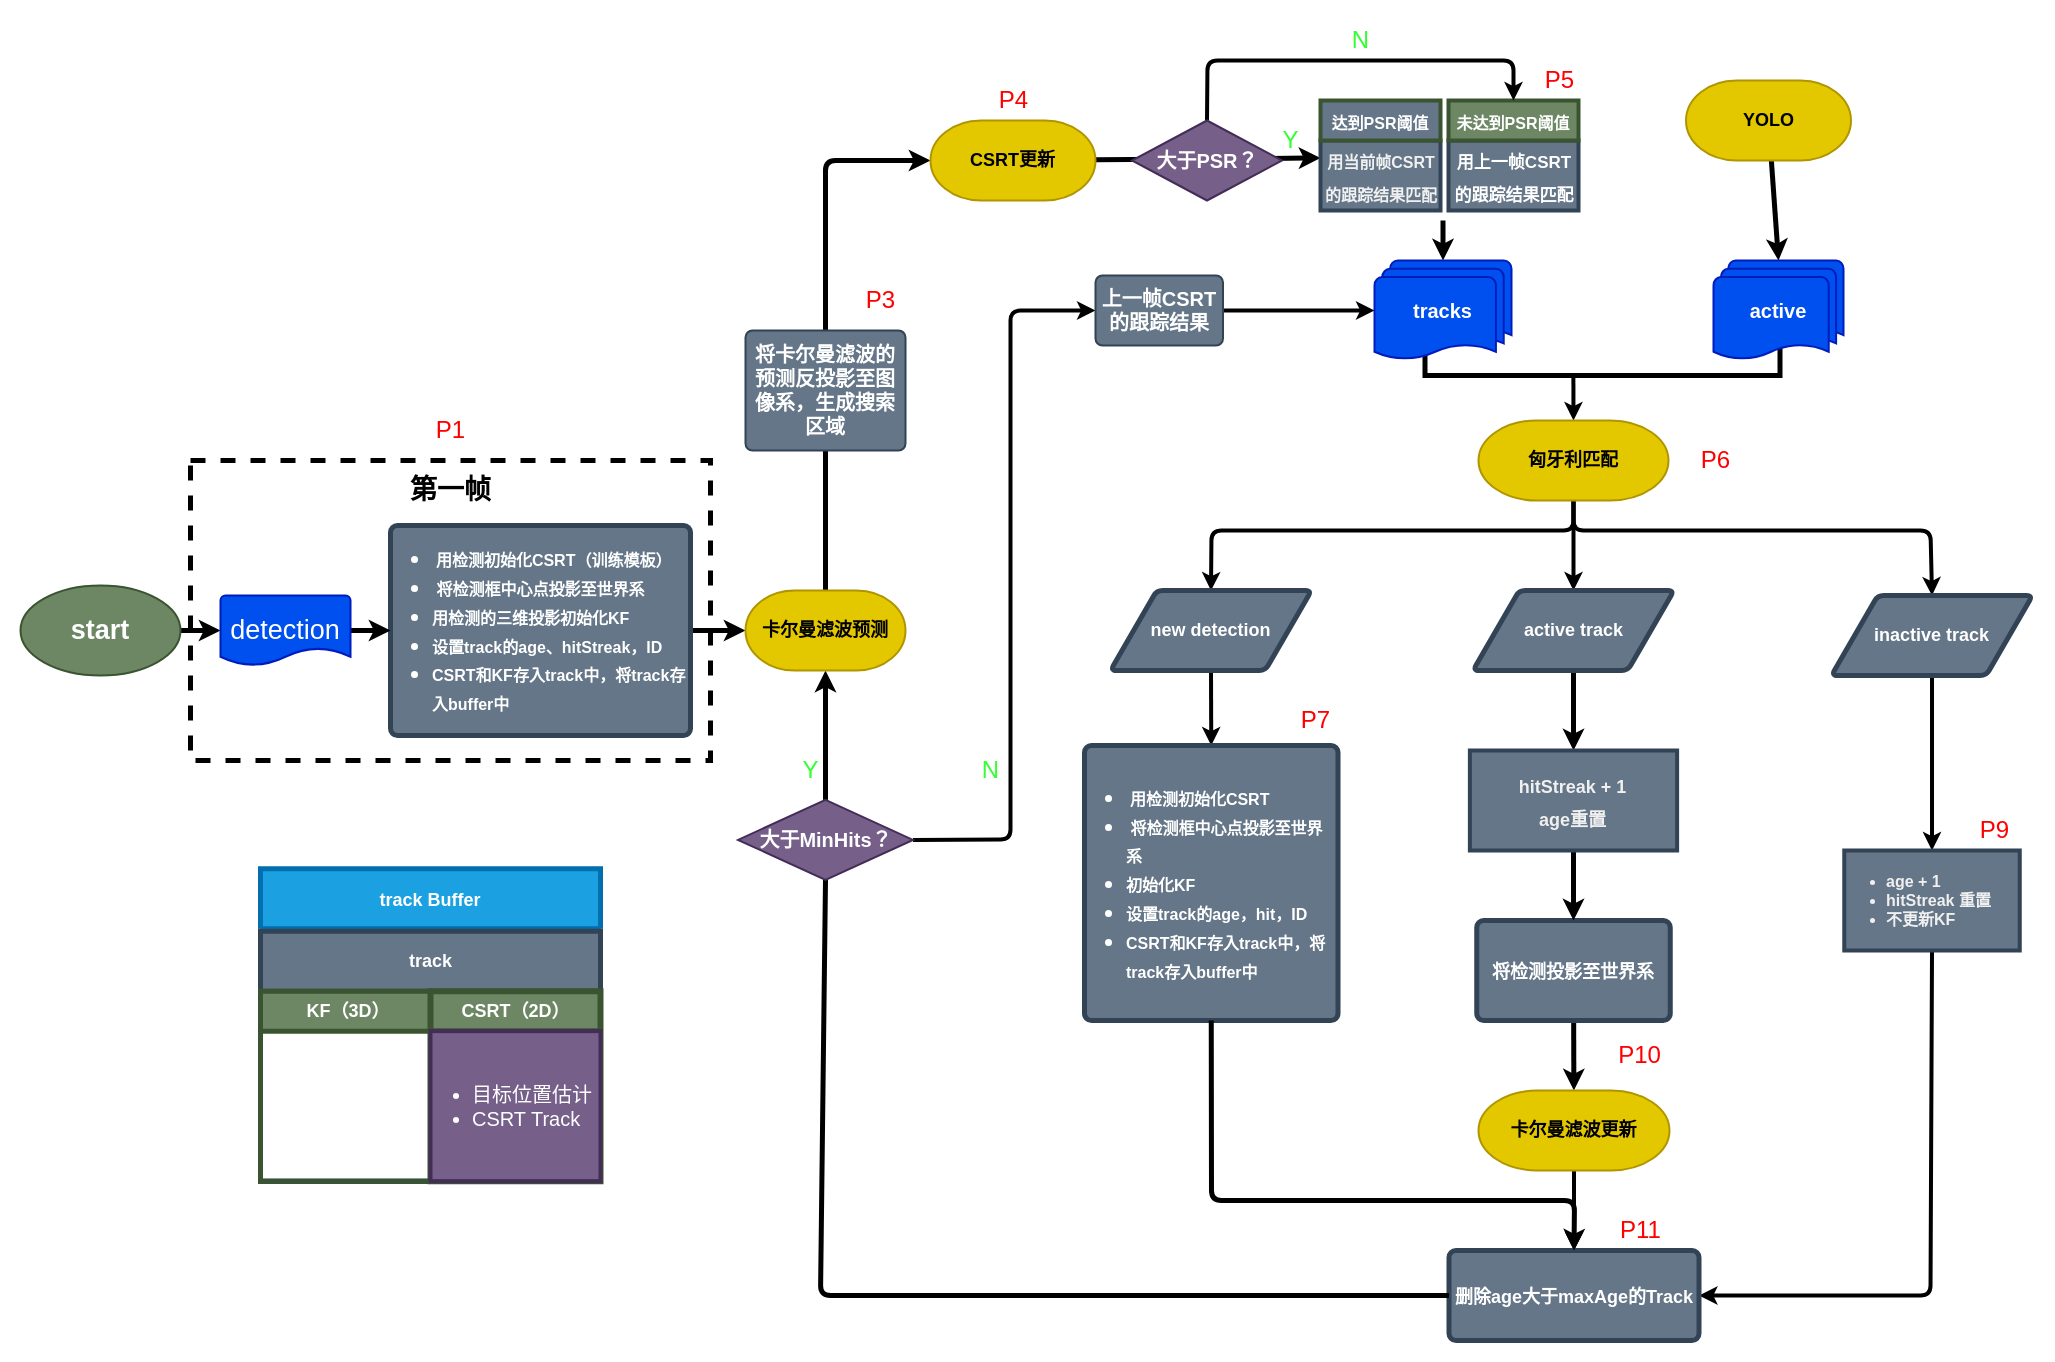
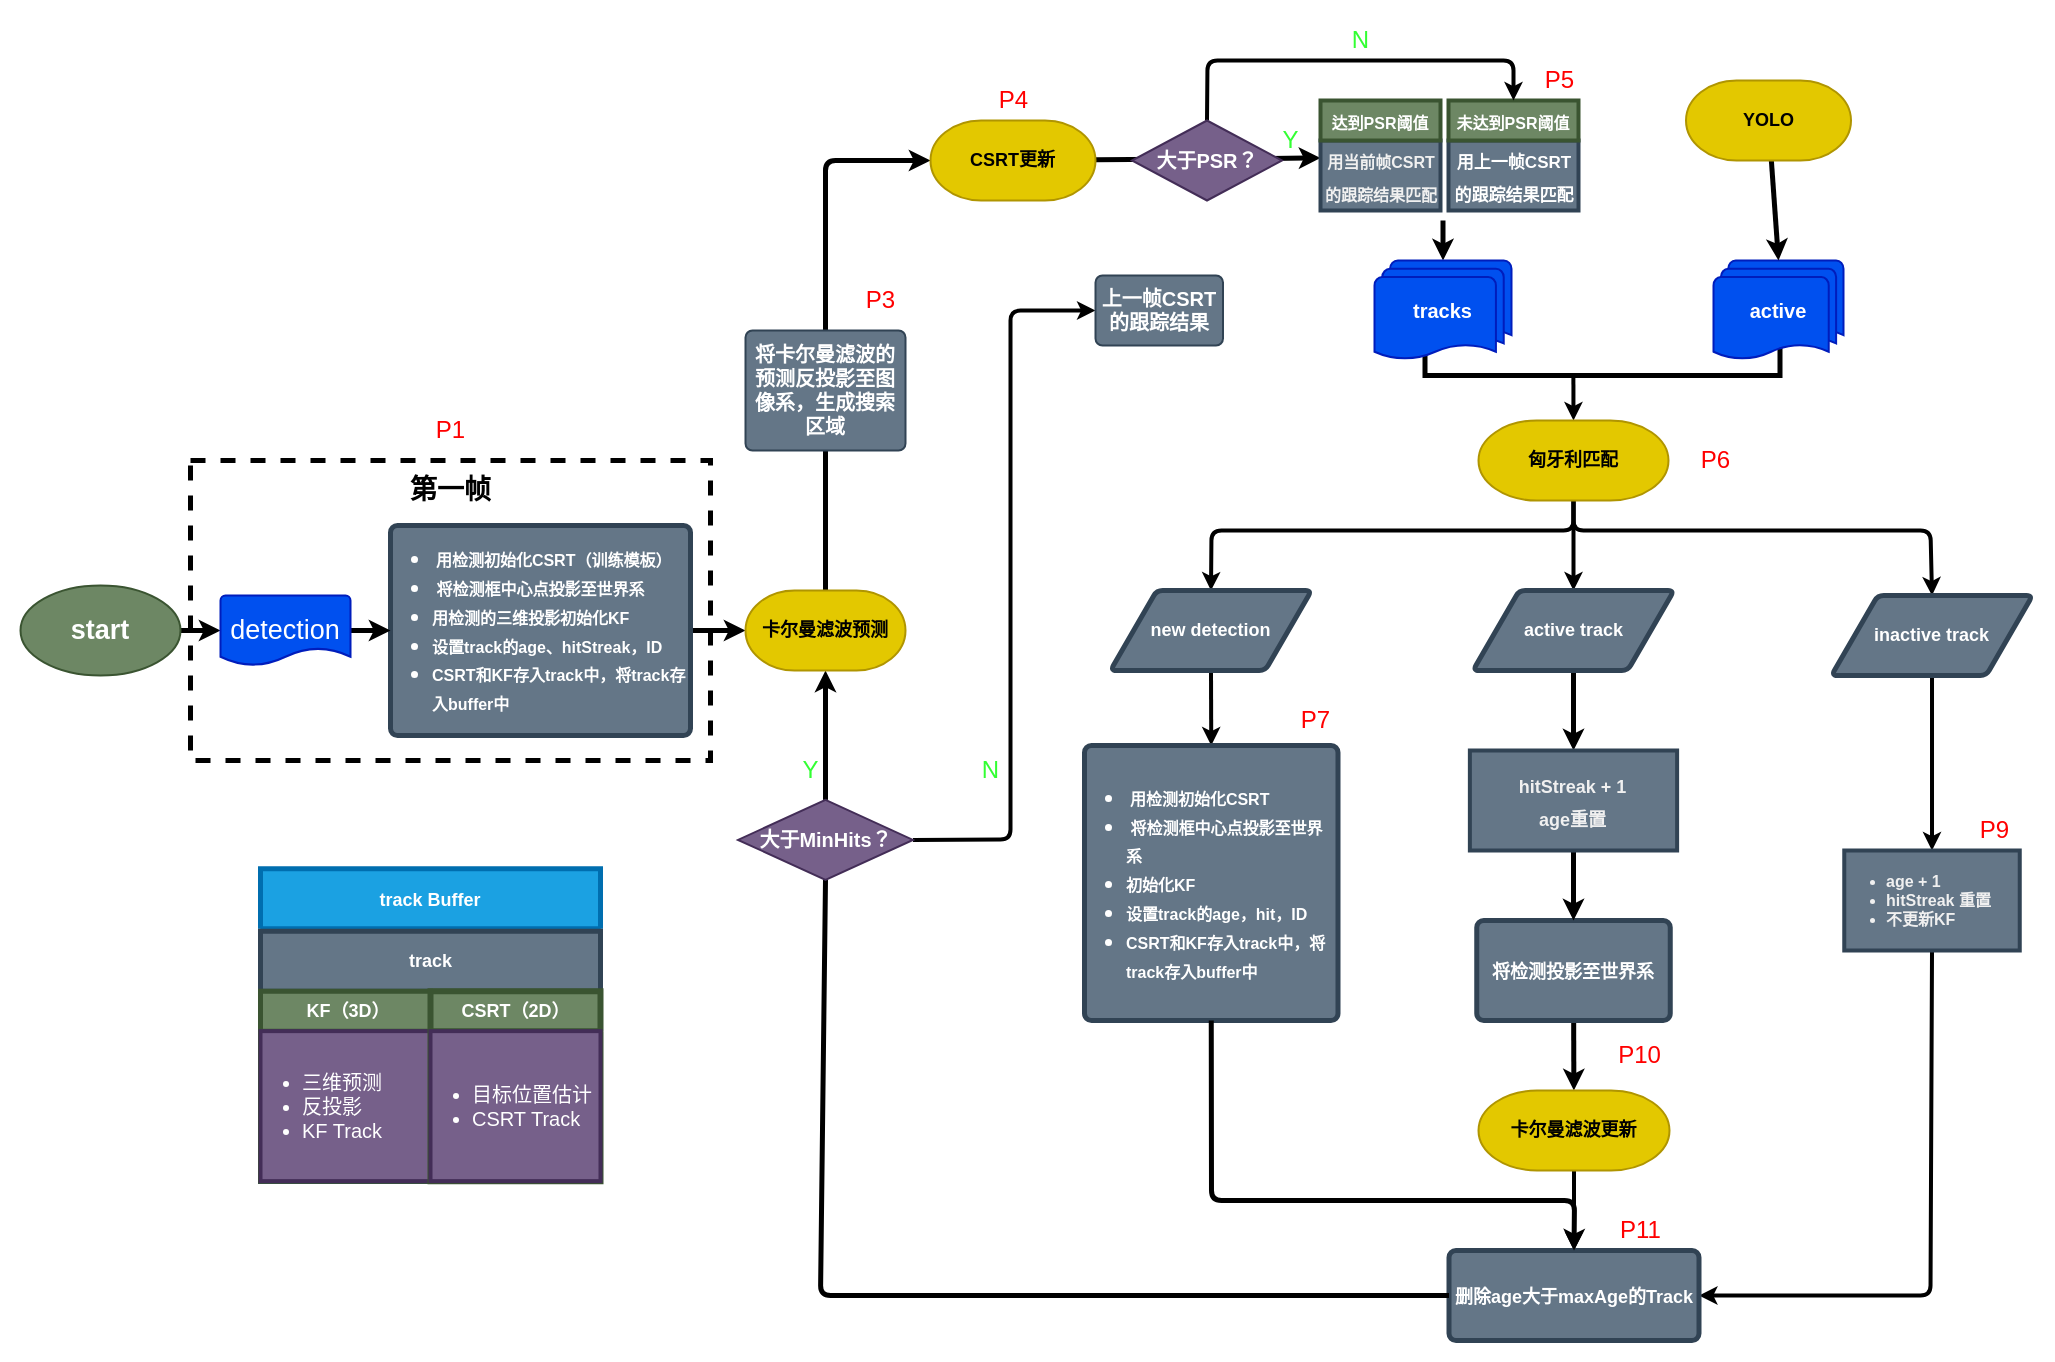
node "达到PSR阈值": fillcolor #647687 -> #6d8764
edge "上一帧CSRT的跟踪结果" -> "tracks": removed
node "三维预测 反投影 KF Track": added
